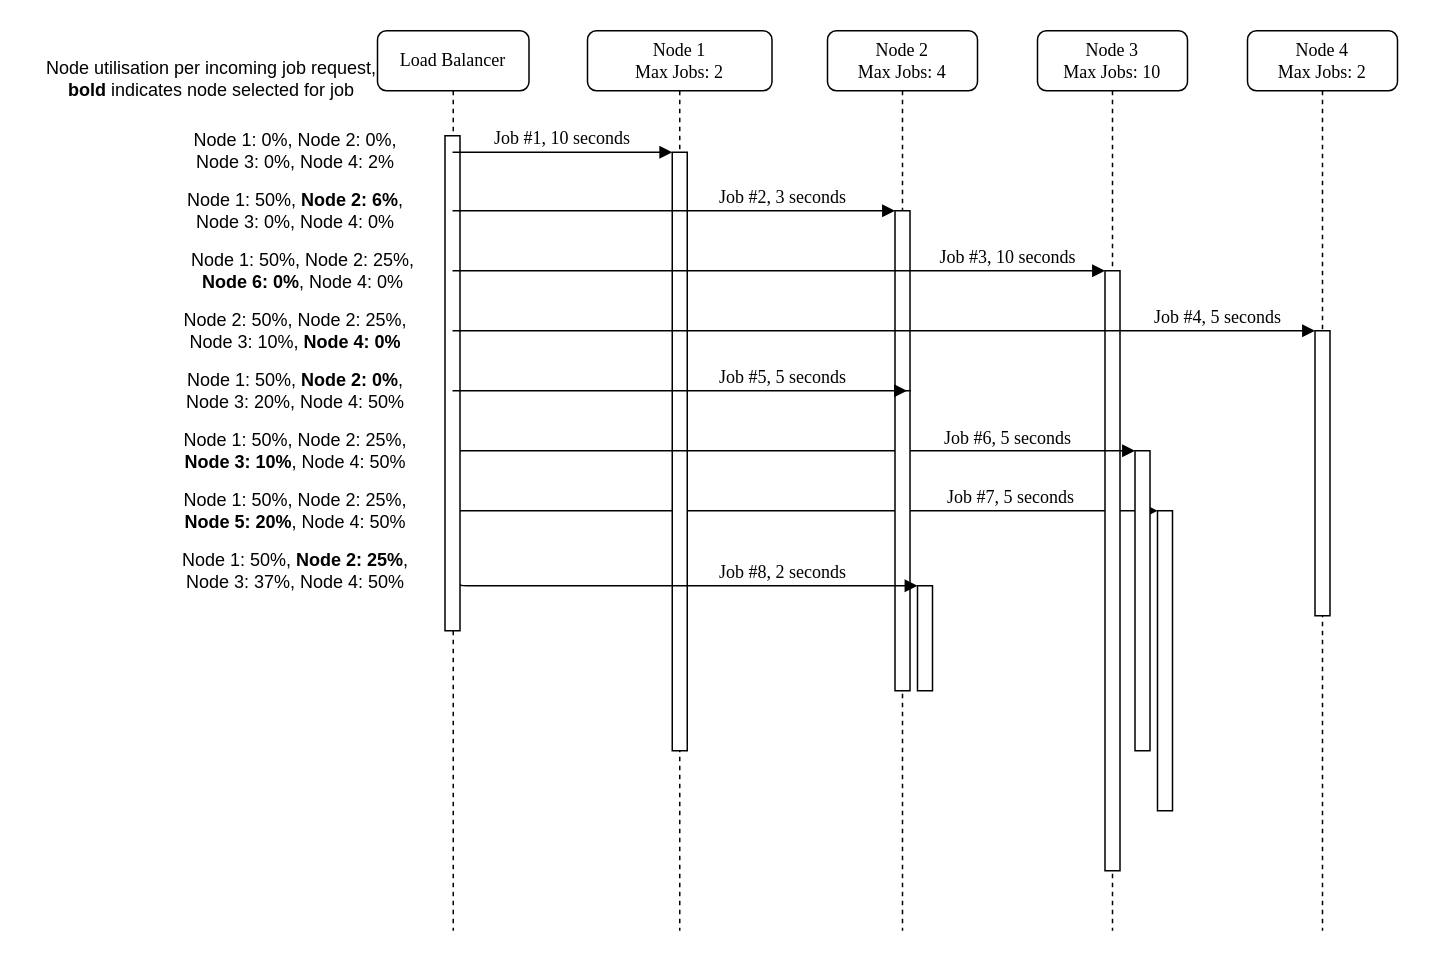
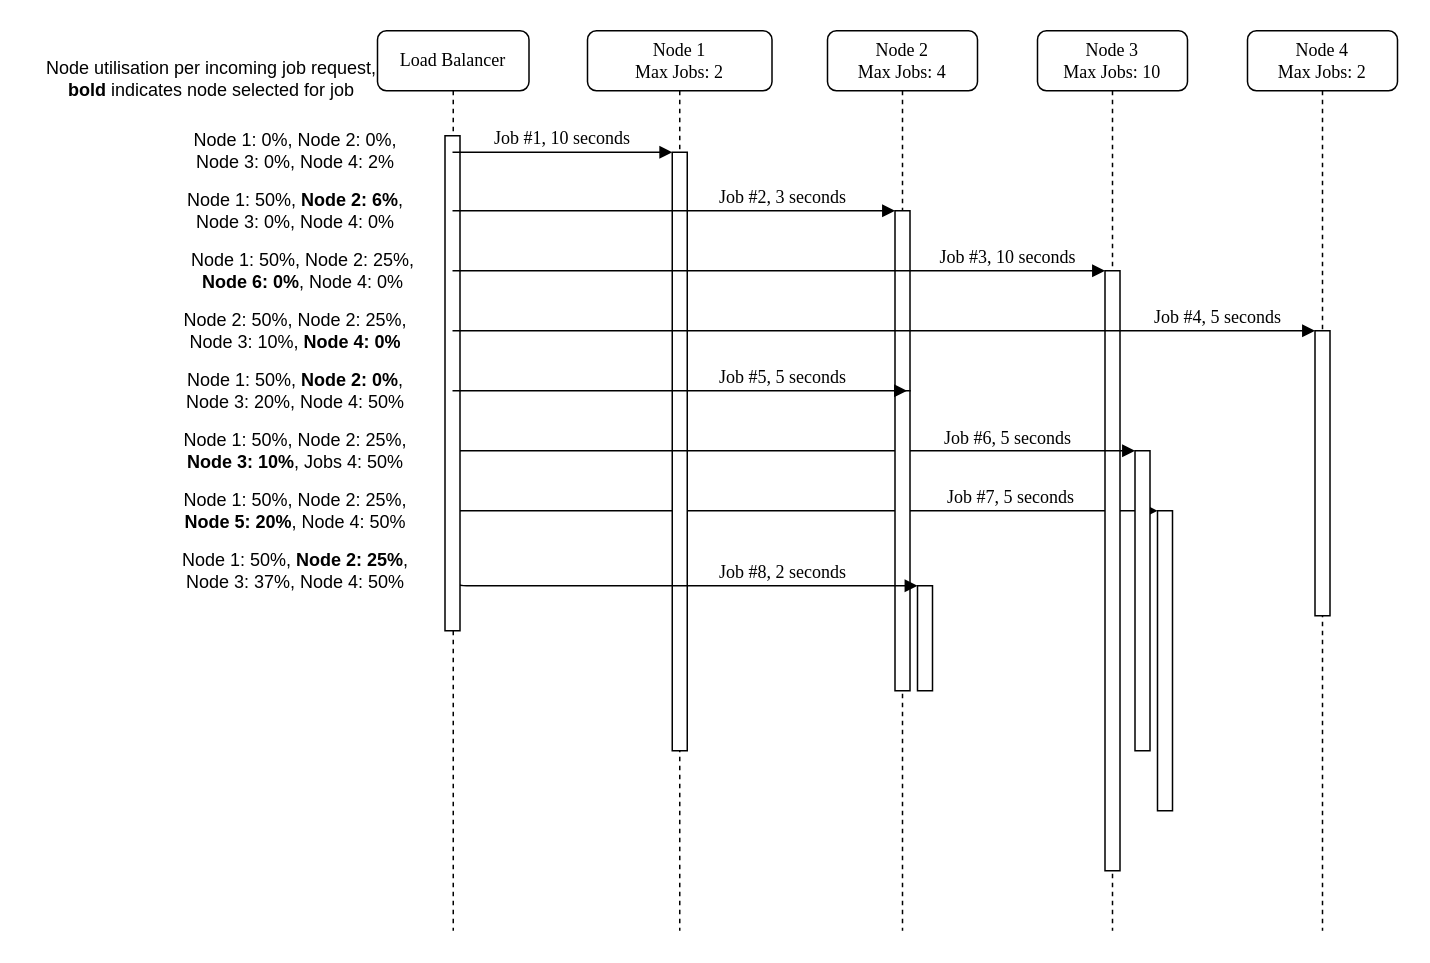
node "Node 1: 50%, Node 2: 25%, Node 3: 10%, Node 4: 50%": label "Node 1: 50%, Node 2: 25%, Node 3: 10%, Node 4: 50%" -> "Node 1: 50%, Node 2: 25%, Node 3: 10%, Jobs 4: 50%"
